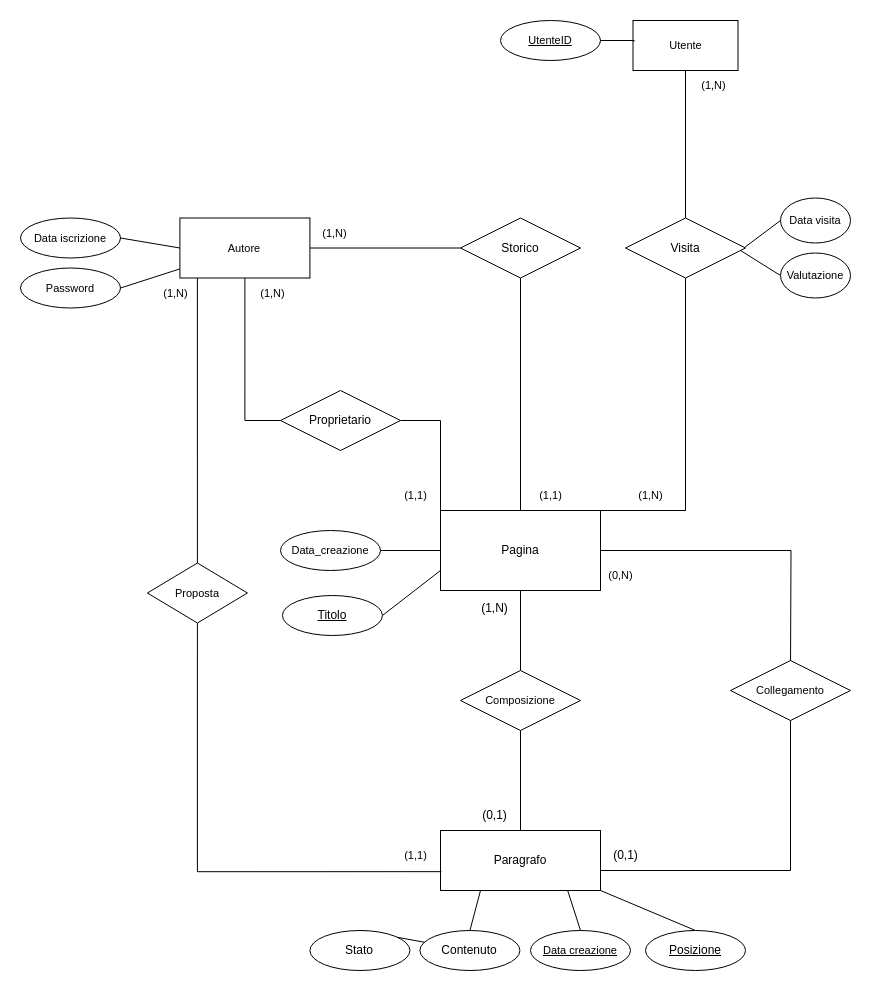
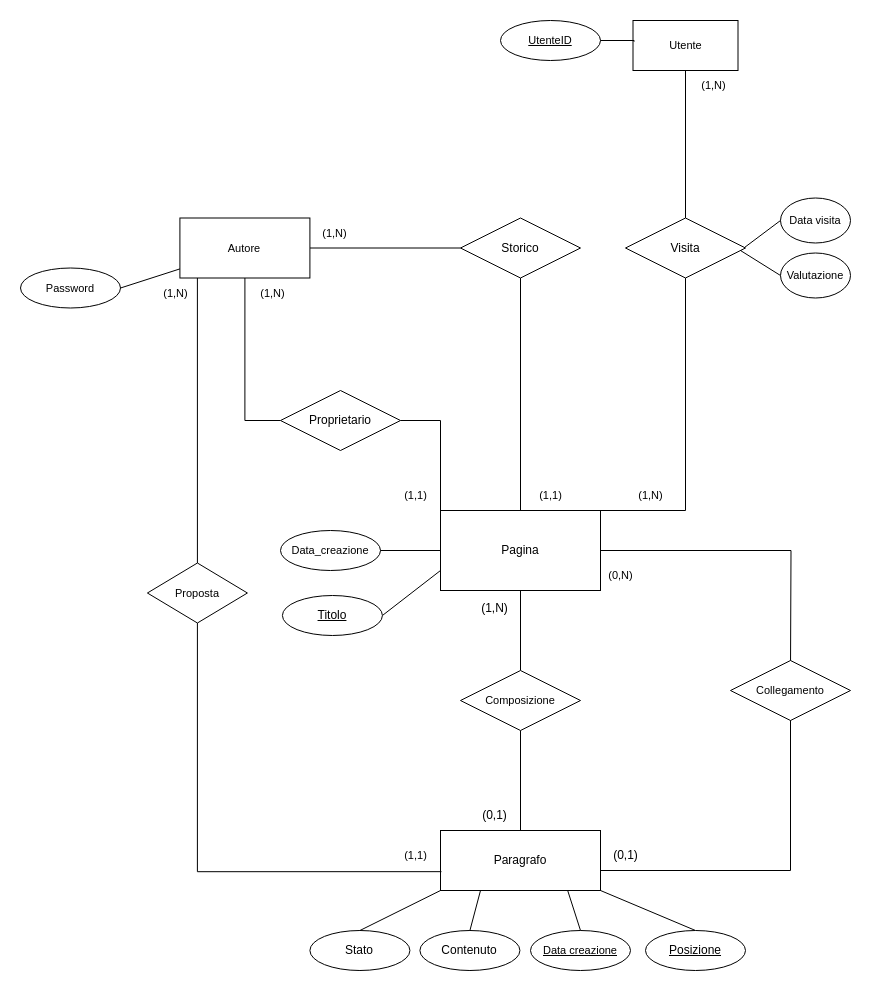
node "Data iscrizione": removed
edge "Data iscrizione" -- "Autore": removed
edge "Stato" -- "Contenuto": now "Stato" -- "Paragrafo"
